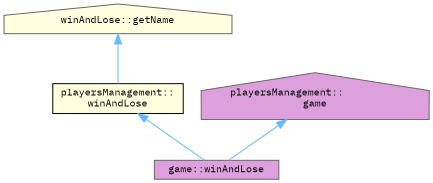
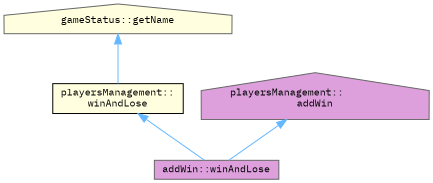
node "winAndLose::getName": label "winAndLose::getName" -> "gameStatus::getName"
node "playersManagement:: game": label "playersManagement:: game" -> "playersManagement:: addWin"
node "game::winAndLose": label "game::winAndLose" -> "addWin::winAndLose"
